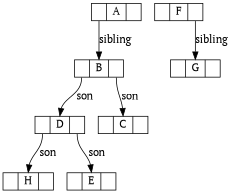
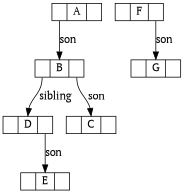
edge "A" -> "B": label "sibling" -> "son"
edge "F" -> "G": label "sibling" -> "son"
edge "B" -> "D": label "son" -> "sibling"
node "H": removed
